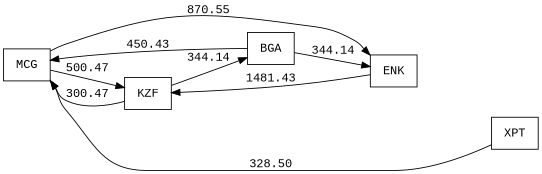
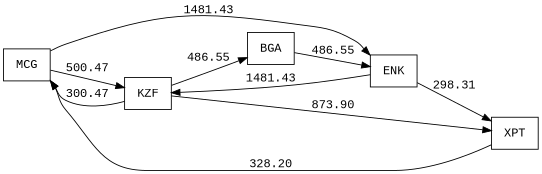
edge "MCG" -> "ENK": label "870.55" -> "1481.43"
edge "BGA" -> "MCG": removed, label "450.43"
edge "BGA" -> "ENK": label "344.14" -> "486.55"
edge "KZF" -> "BGA": label "344.14" -> "486.55"
edge "ENK" -> "XPT": added, label "298.31"
edge "KZF" -> "XPT": added, label "873.90"
edge "XPT" -> "MCG": label "328.50" -> "328.20"
